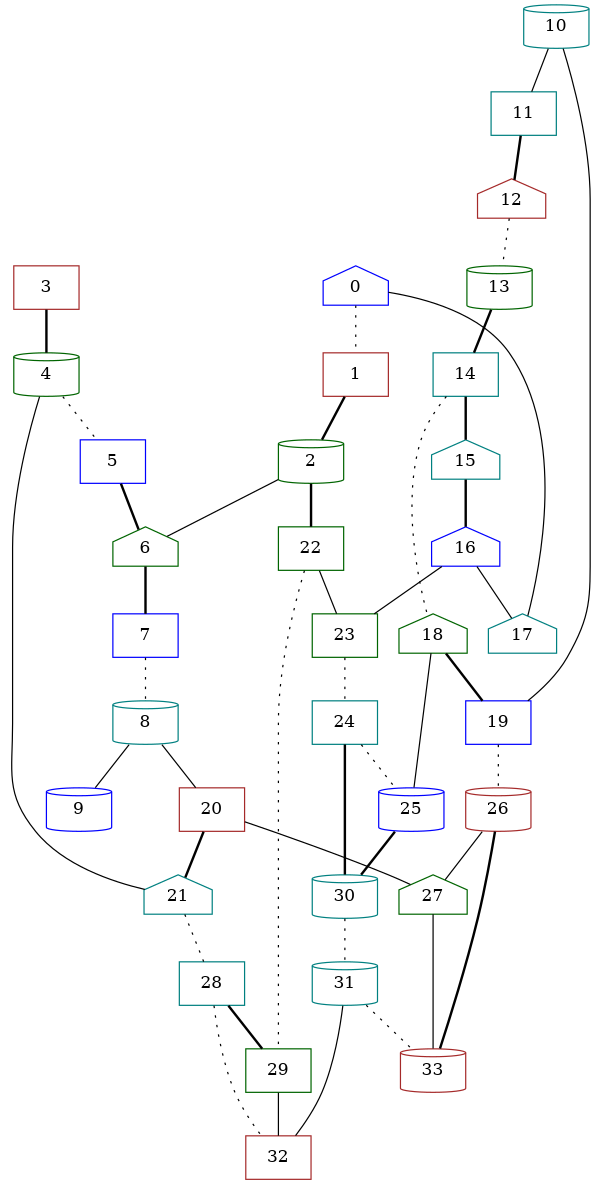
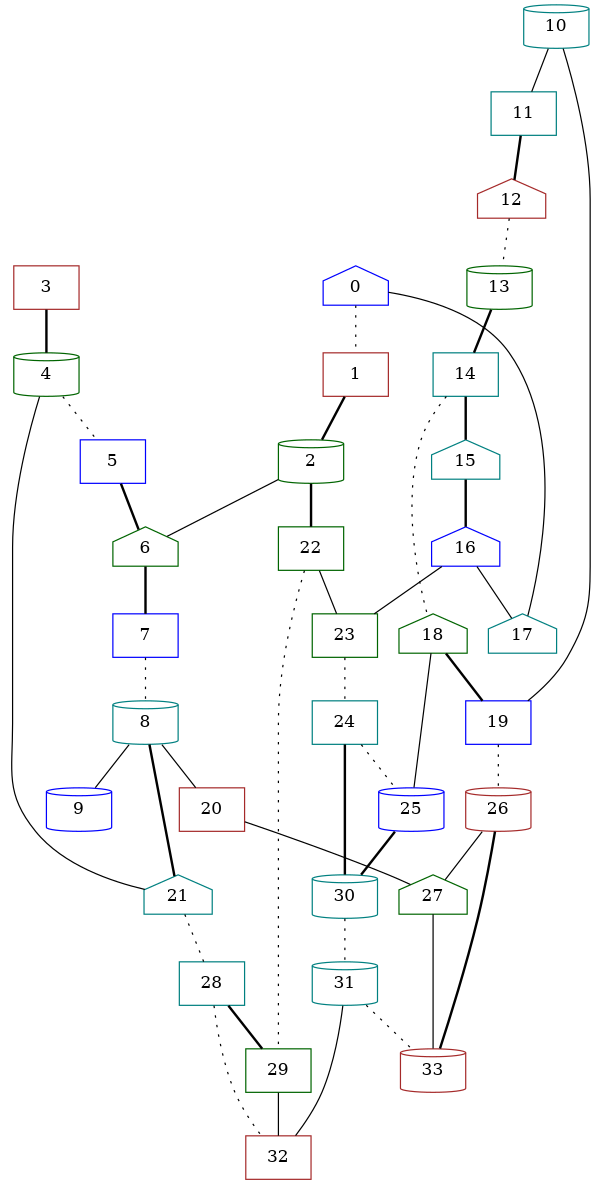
edge "20" -- "21": now "8" -- "21"
